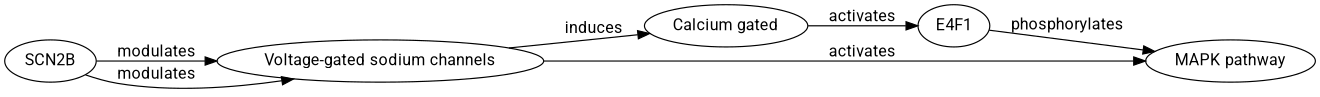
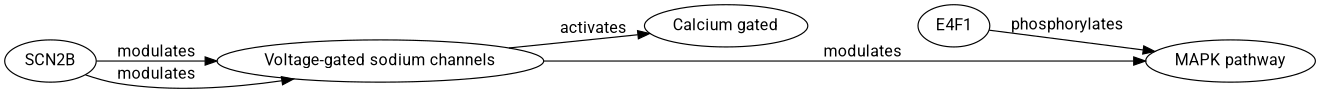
edge "Calcium gated" -> "E4F1": removed, label "activates"
edge "Voltage-gated sodium channels" -> "Calcium gated": label "induces" -> "activates"
edge "Voltage-gated sodium channels" -> "MAPK pathway": label "activates" -> "modulates"
